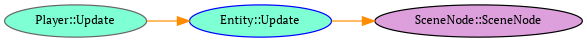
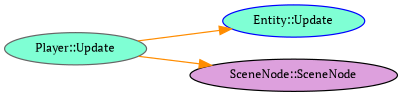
edge "Entity::Update" -> "SceneNode::SceneNode": now "Player::Update" -> "SceneNode::SceneNode"
